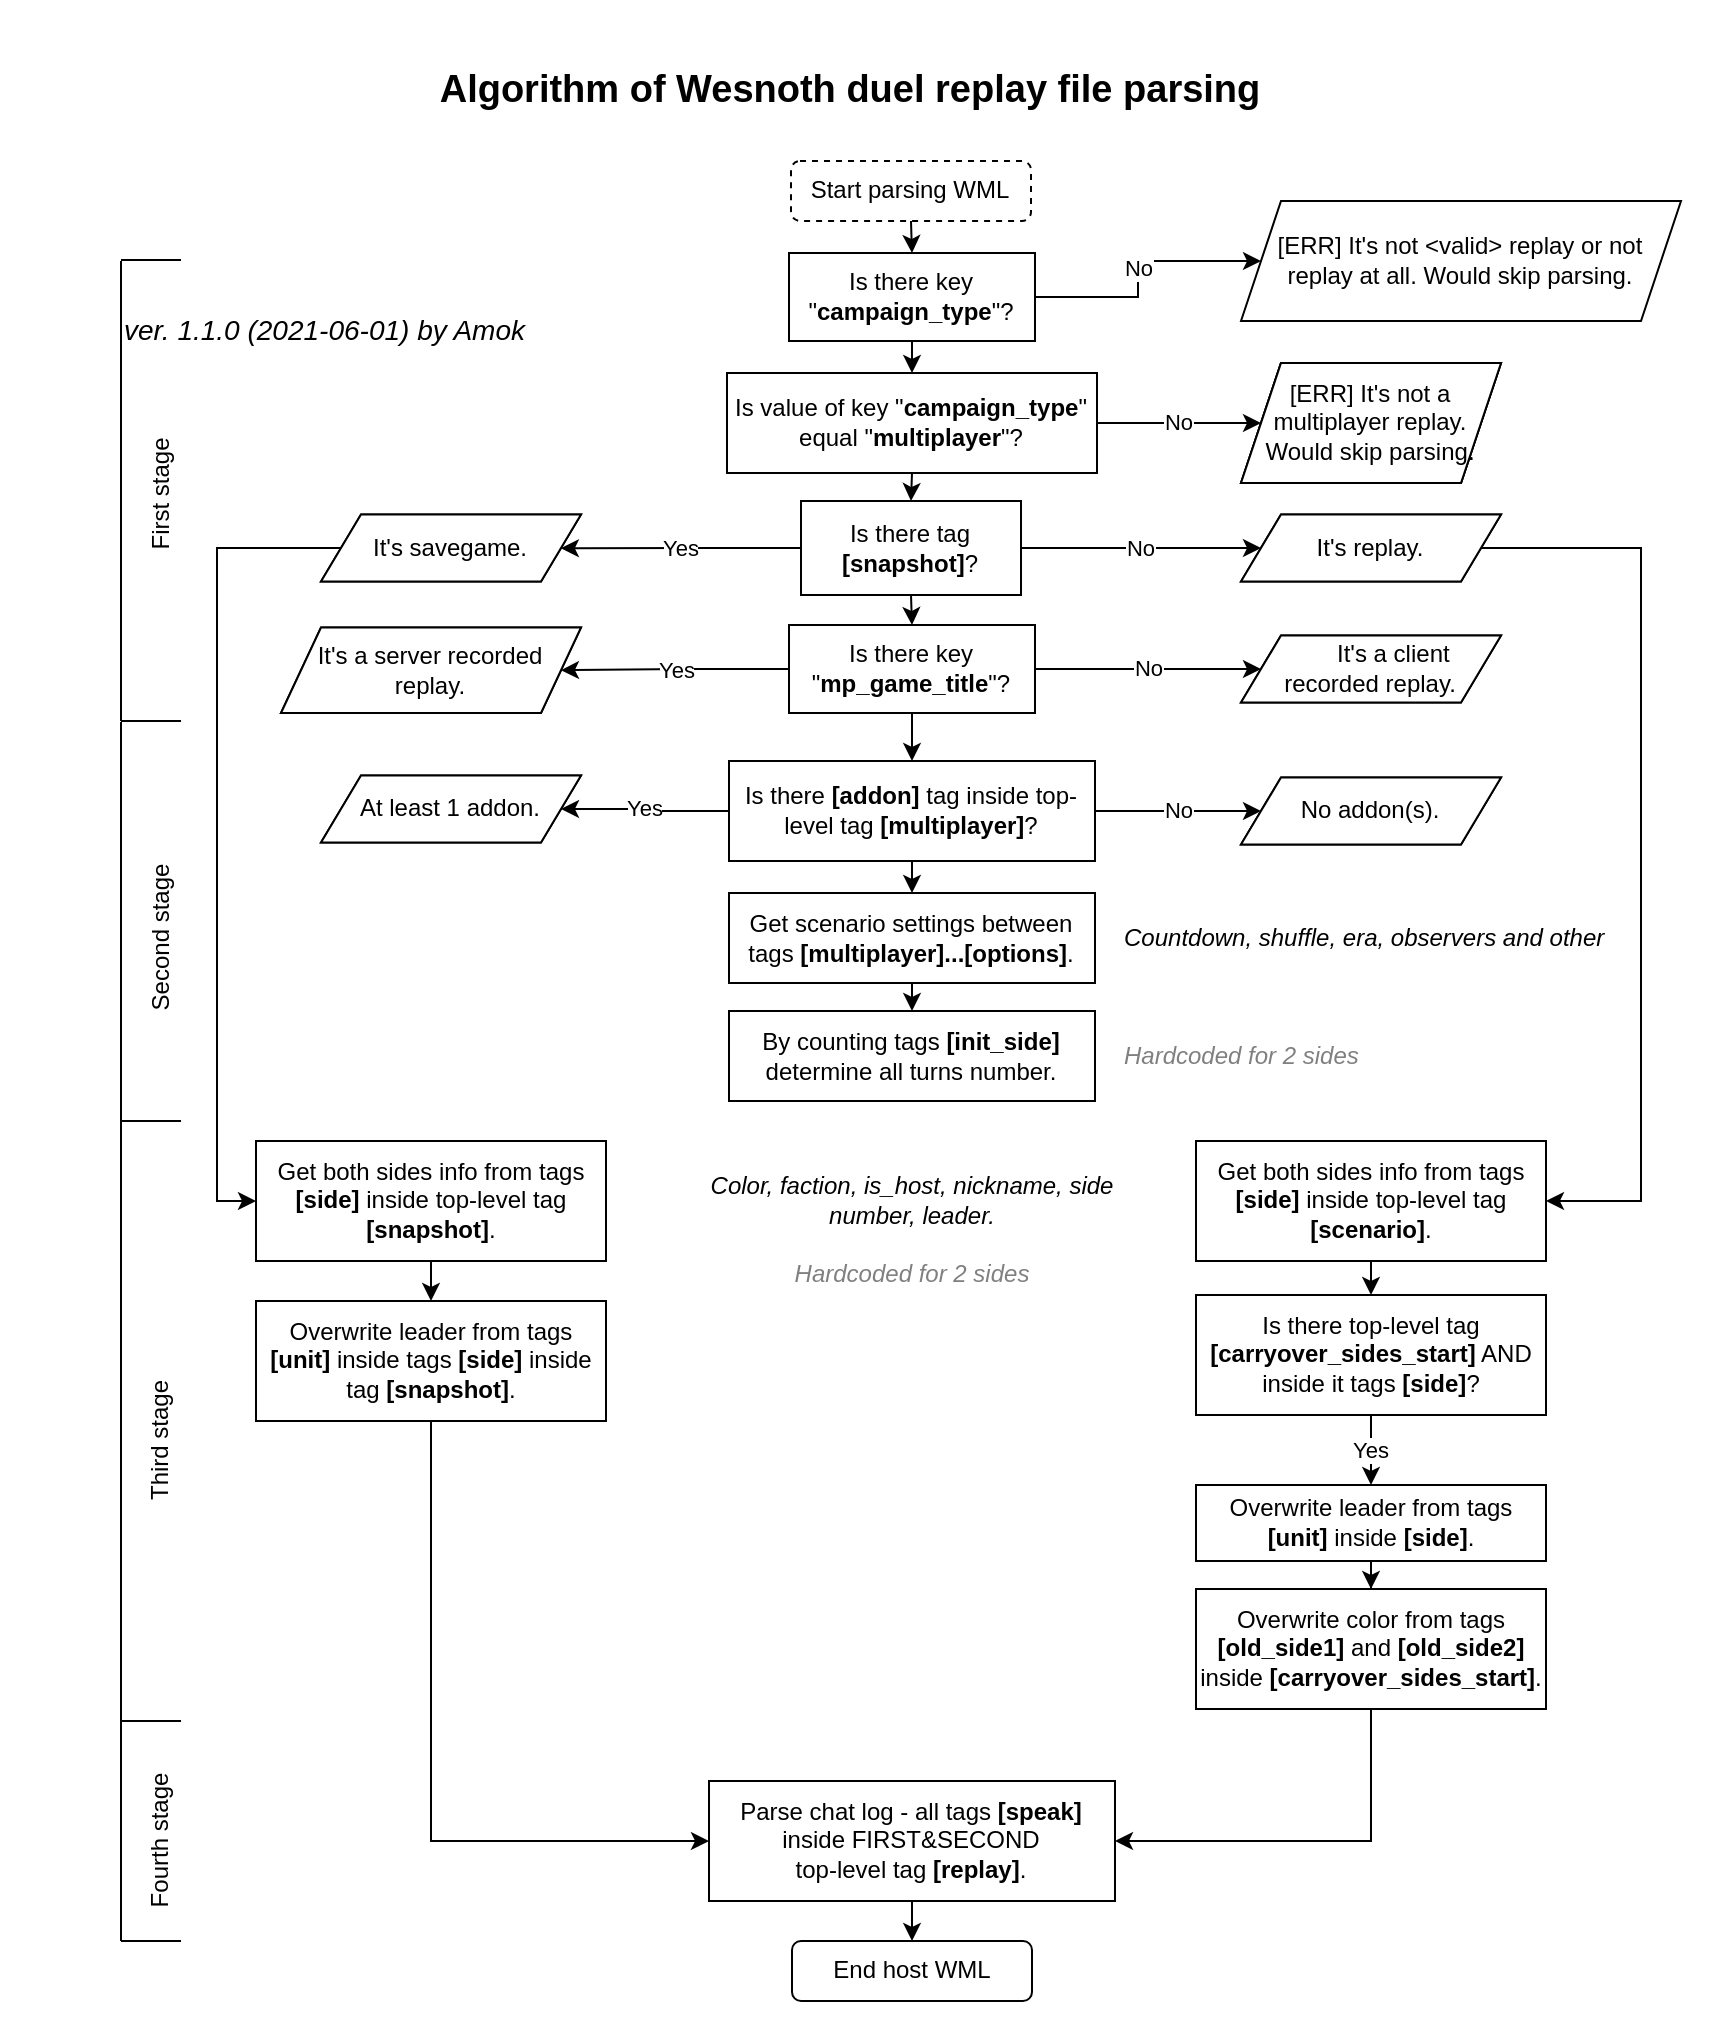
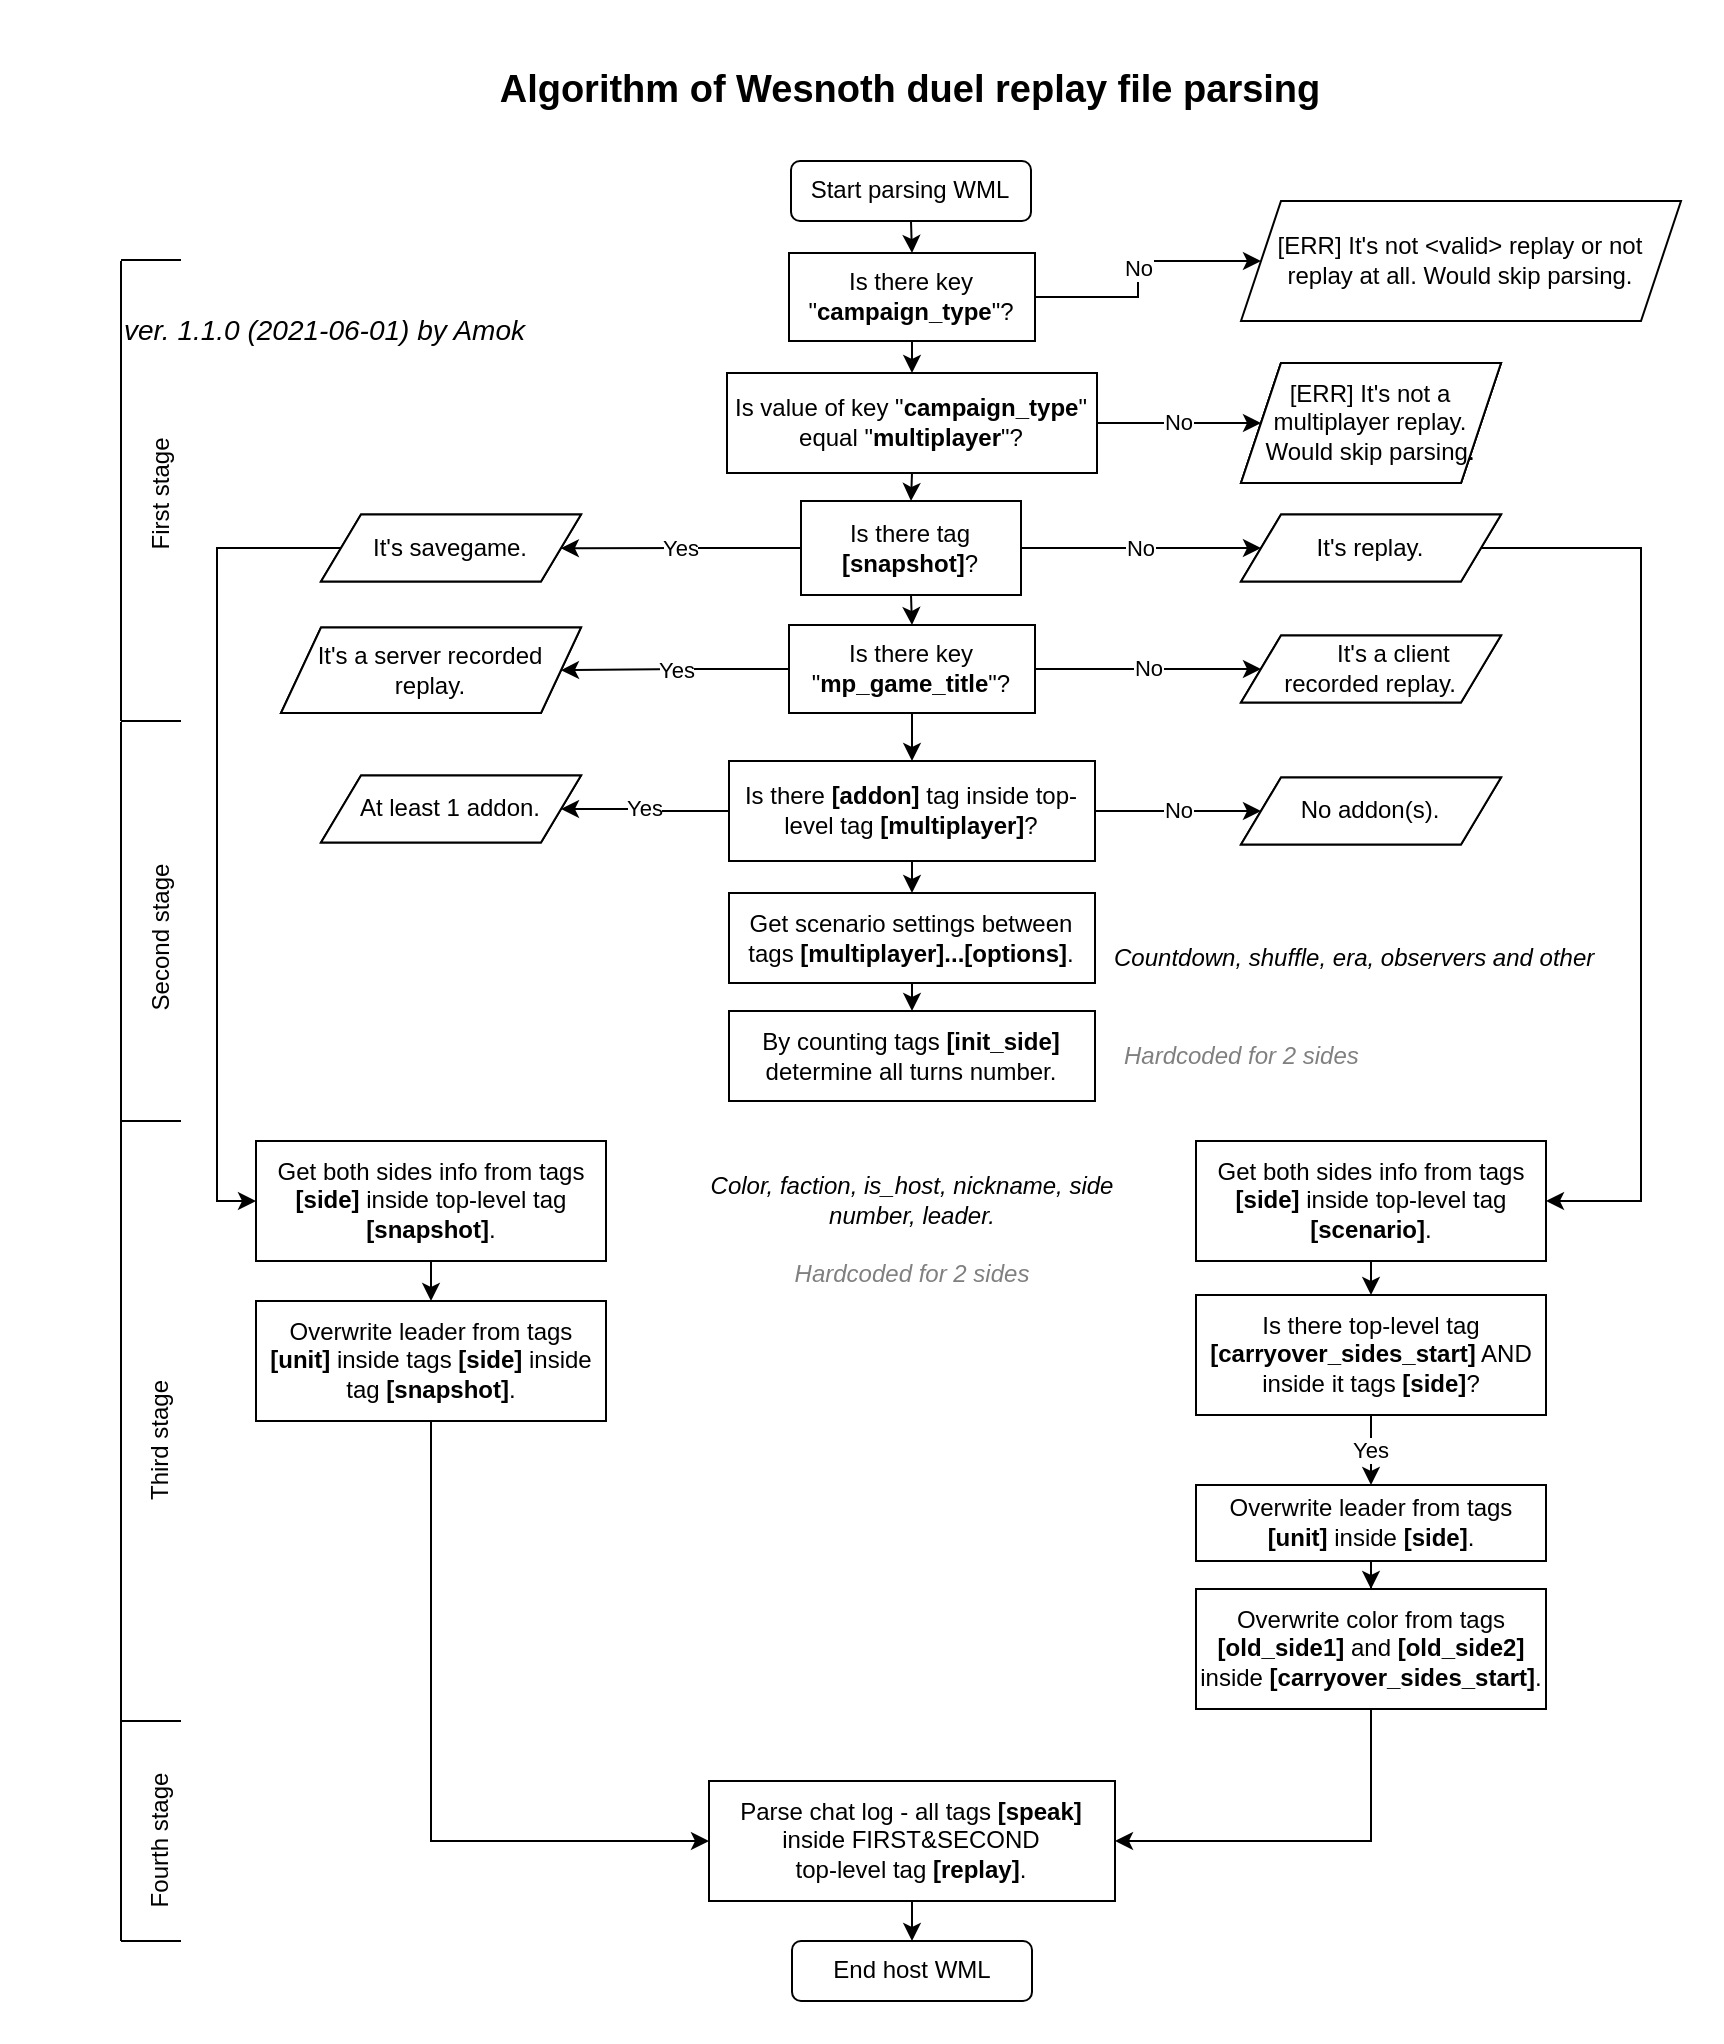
node "Algorithm of Wesnoth duel replay file parsing": moved (851, 91) -> (911, 91)
node "Start parsing WML": style dashed -> solid
node "Countdown, shuffle, era, observers and other": moved (1381, 938) -> (1371, 958)
